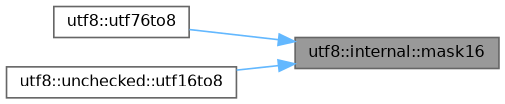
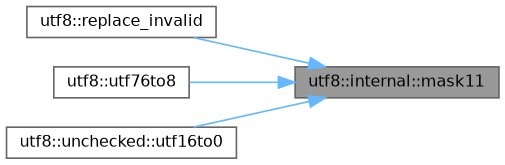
node "utf8::replace_invalid": added
node "utf8::internal::mask16": label "utf8::internal::mask16" -> "utf8::internal::mask11"
node "utf8::unchecked::utf16to8": label "utf8::unchecked::utf16to8" -> "utf8::unchecked::utf16to0"
